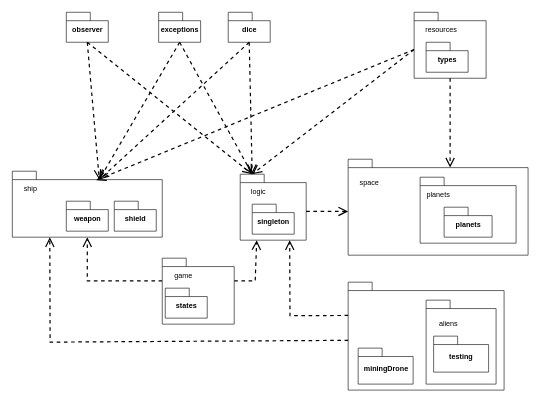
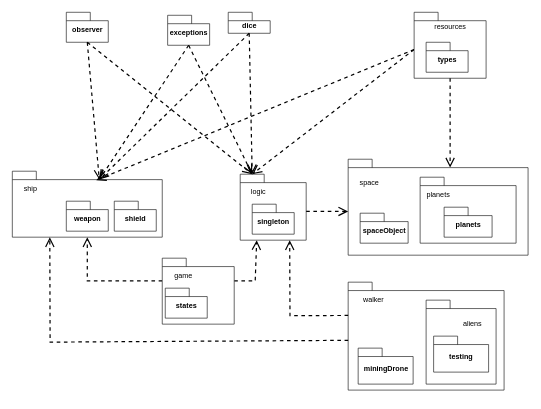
node "exceptions": moved (180, 27) -> (189, 30)
node "dice": size 42x30 -> 42x21
node "resources": moved (441, 30) -> (450, 27)
node "spaceObject": added
node "walker": added
node "aliens": moved (449, 324) -> (473, 324)
